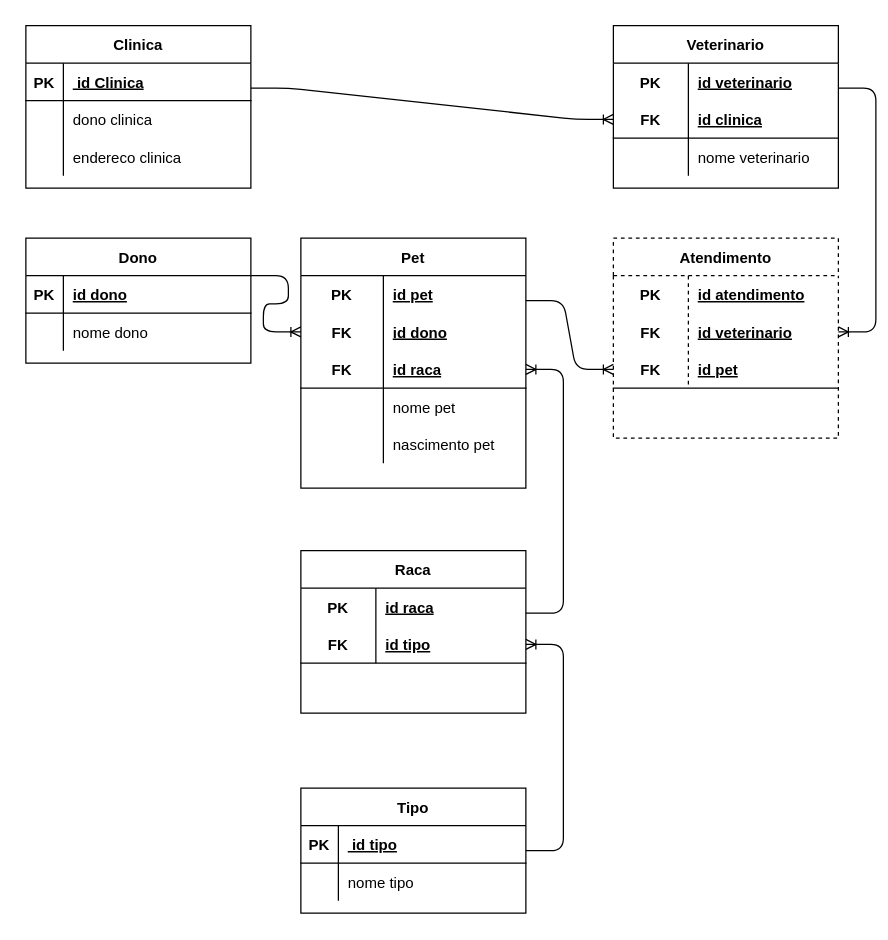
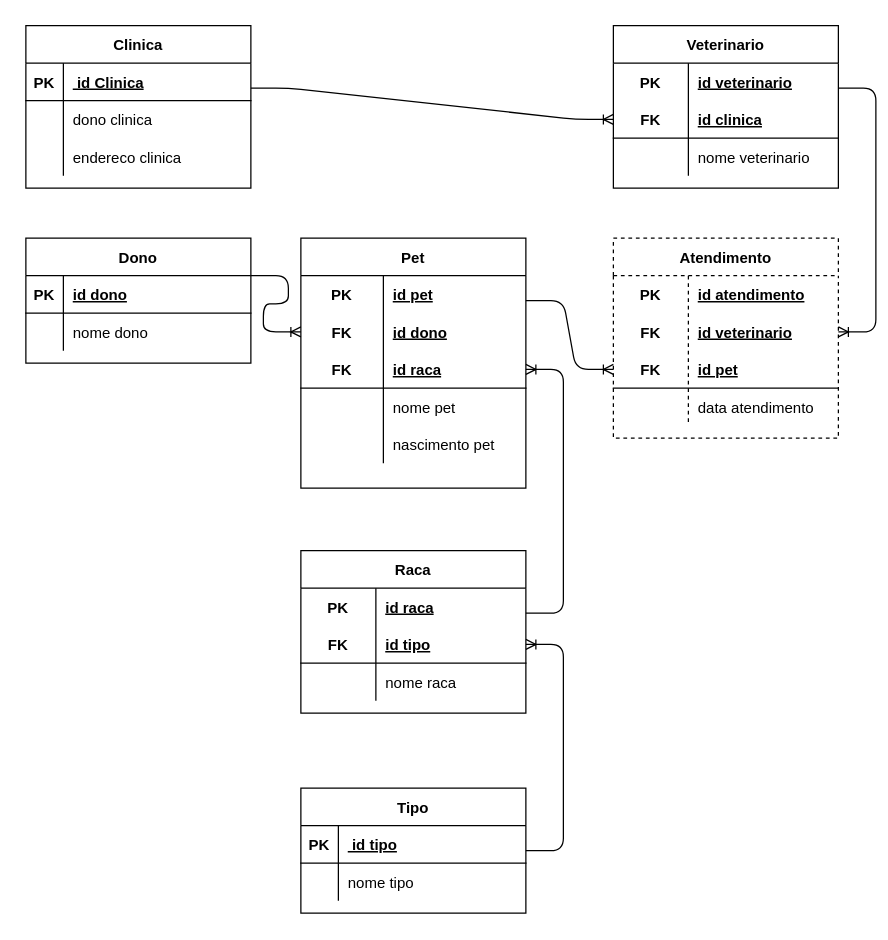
node "data atendimento": added
node "nome raca": added
